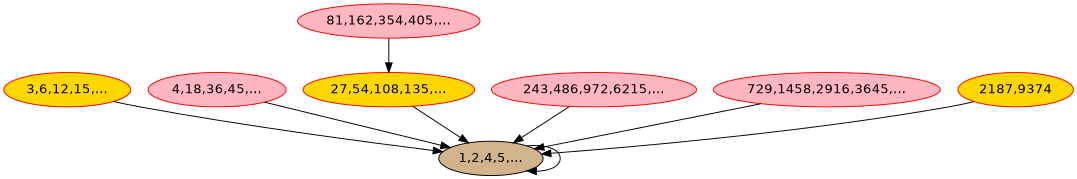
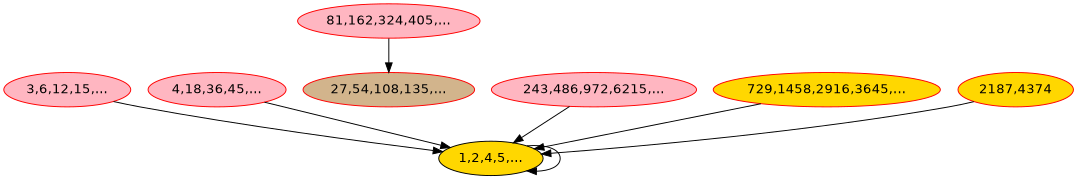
node "81,162,354,405,...": label "81,162,354,405,..." -> "81,162,324,405,..."
node "3,6,12,15,...": fillcolor gold -> lightpink
node "27,54,108,135,...": fillcolor gold -> tan
node "729,1458,2916,3645,...": fillcolor lightpink -> gold
node "2187,9374": label "2187,9374" -> "2187,4374"
edge "27,54,108,135,..." -> "1,2,4,5,...": removed
node "1,2,4,5,...": fillcolor tan -> gold
